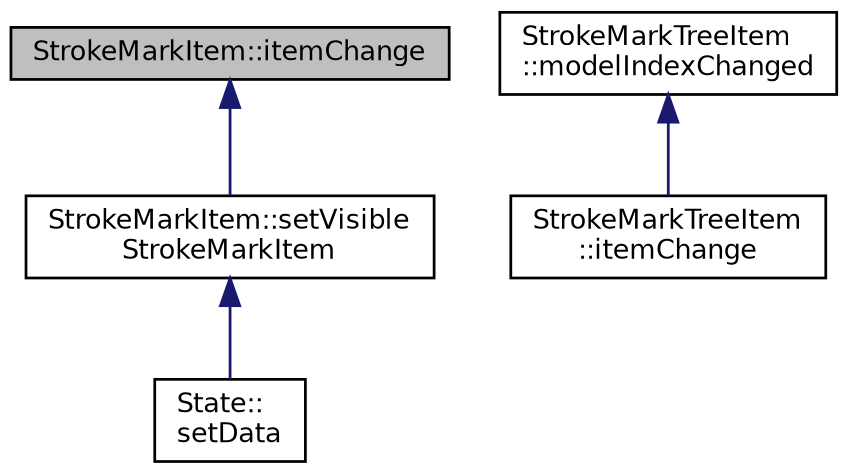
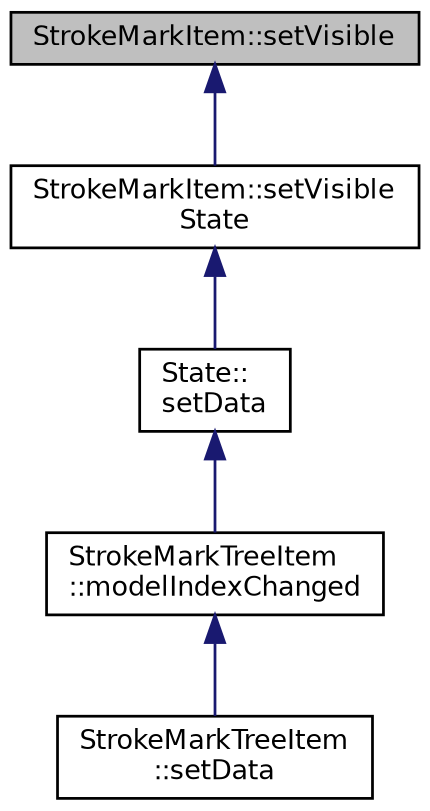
node "StrokeMarkItem::itemChange": label "StrokeMarkItem::itemChange" -> "StrokeMarkItem::setVisible"
node "StrokeMarkItem::setVisible StrokeMarkItem": label "StrokeMarkItem::setVisible StrokeMarkItem" -> "StrokeMarkItem::setVisible State"
node "StrokeMarkTreeItem ::itemChange": label "StrokeMarkTreeItem ::itemChange" -> "StrokeMarkTreeItem ::setData"
edge "StrokeMarkTreeItem ::modelIndexChanged" -> "State:: setData": added
